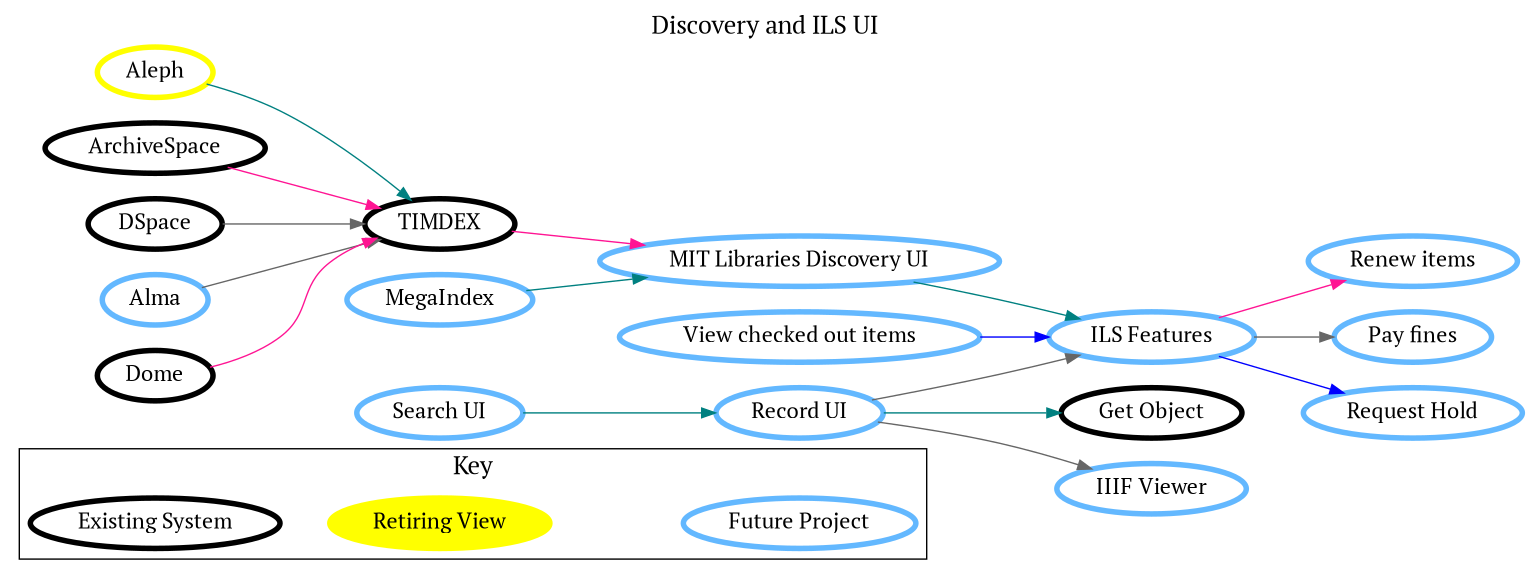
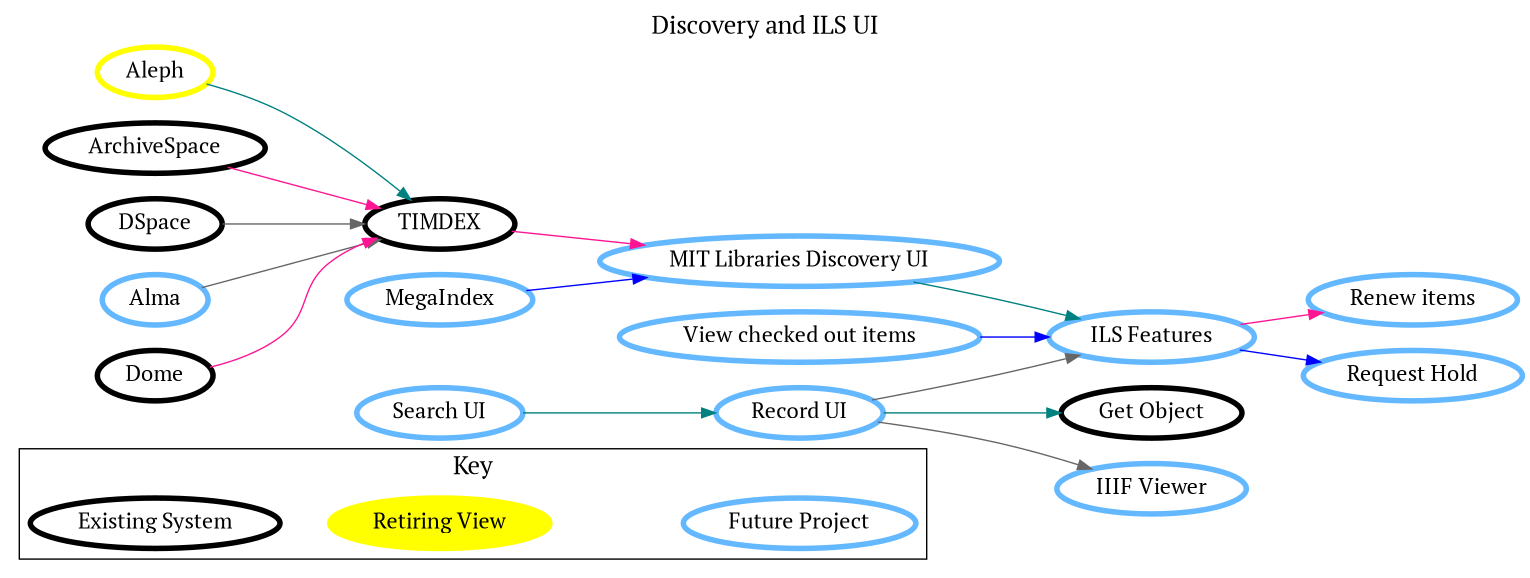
edge "MegaIndex" -> "MIT Libraries Discovery UI": color teal -> blue
node "Pay fines": removed
